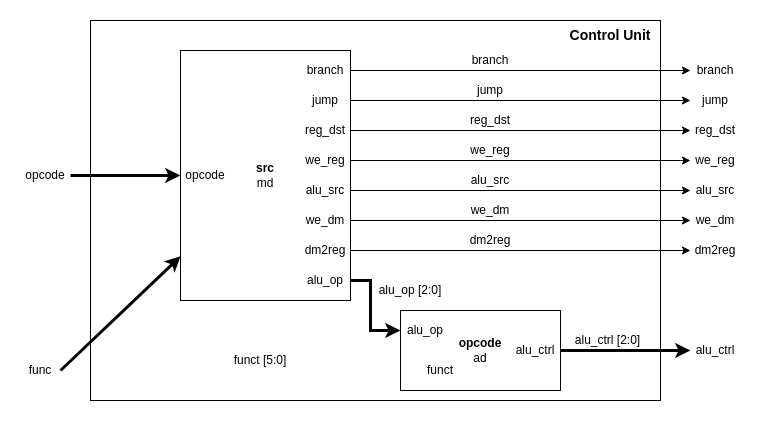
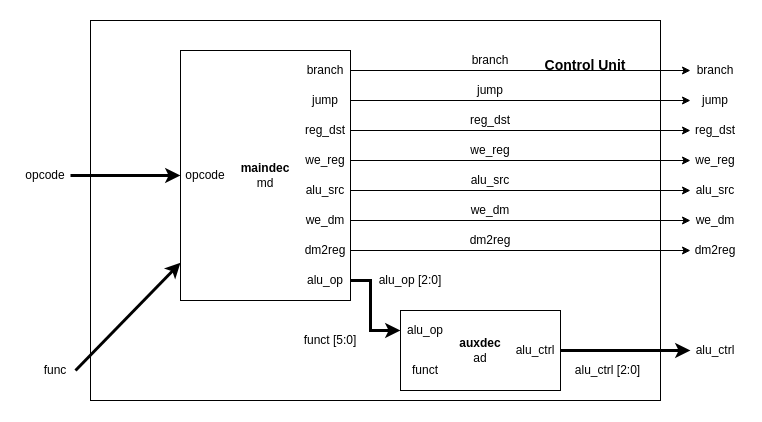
node "Control Unit": moved (611, 36) -> (586, 66)
node "src md": label "src md" -> "maindec md"
node "alu_op [2:0]": moved (411, 291) -> (411, 281)
node "alu_ctrl [2:0]": moved (608, 341) -> (608, 371)
node "opcode ad": label "opcode ad" -> "auxdec ad"
node "funct [5:0]": moved (261, 361) -> (331, 341)
node "func": moved (41, 371) -> (56, 371)
node "funct": moved (441, 371) -> (426, 371)
